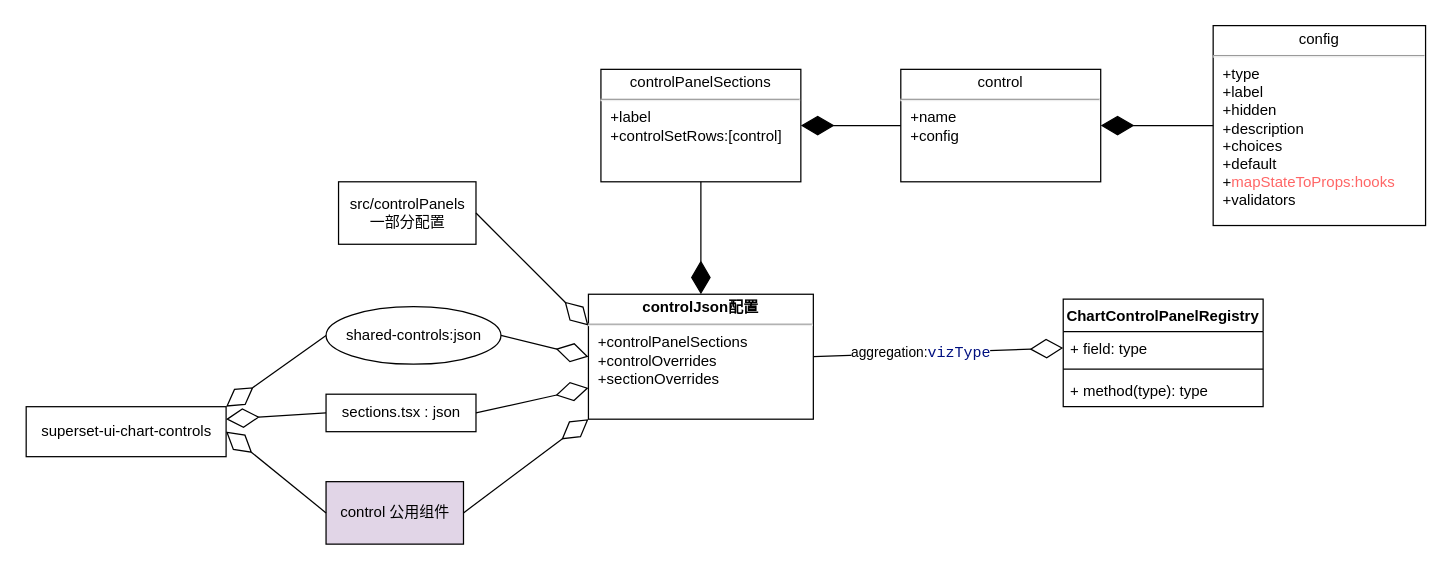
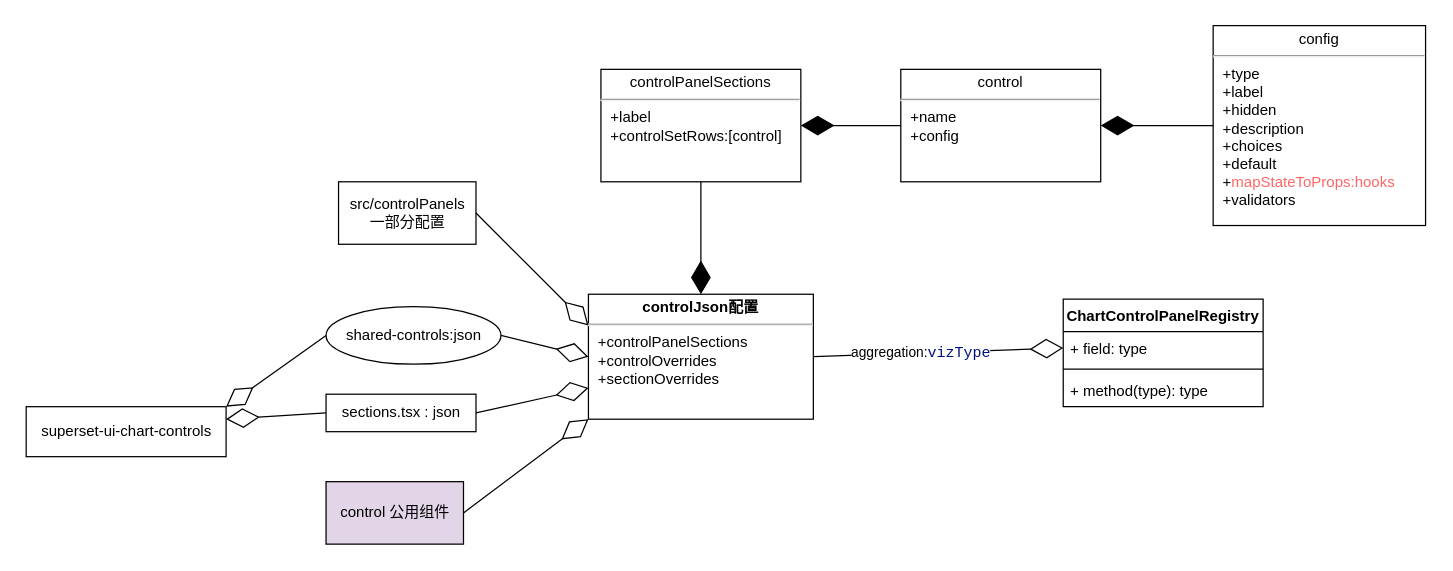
edge "control 公用组件" -> "superset-ui-chart-controls": removed
